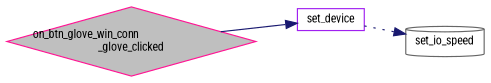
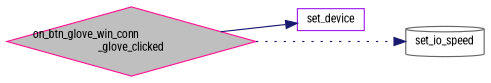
edge "set_device" -> "set_io_speed": now "on_btn_glove_win_conn _glove_clicked" -> "set_io_speed"
